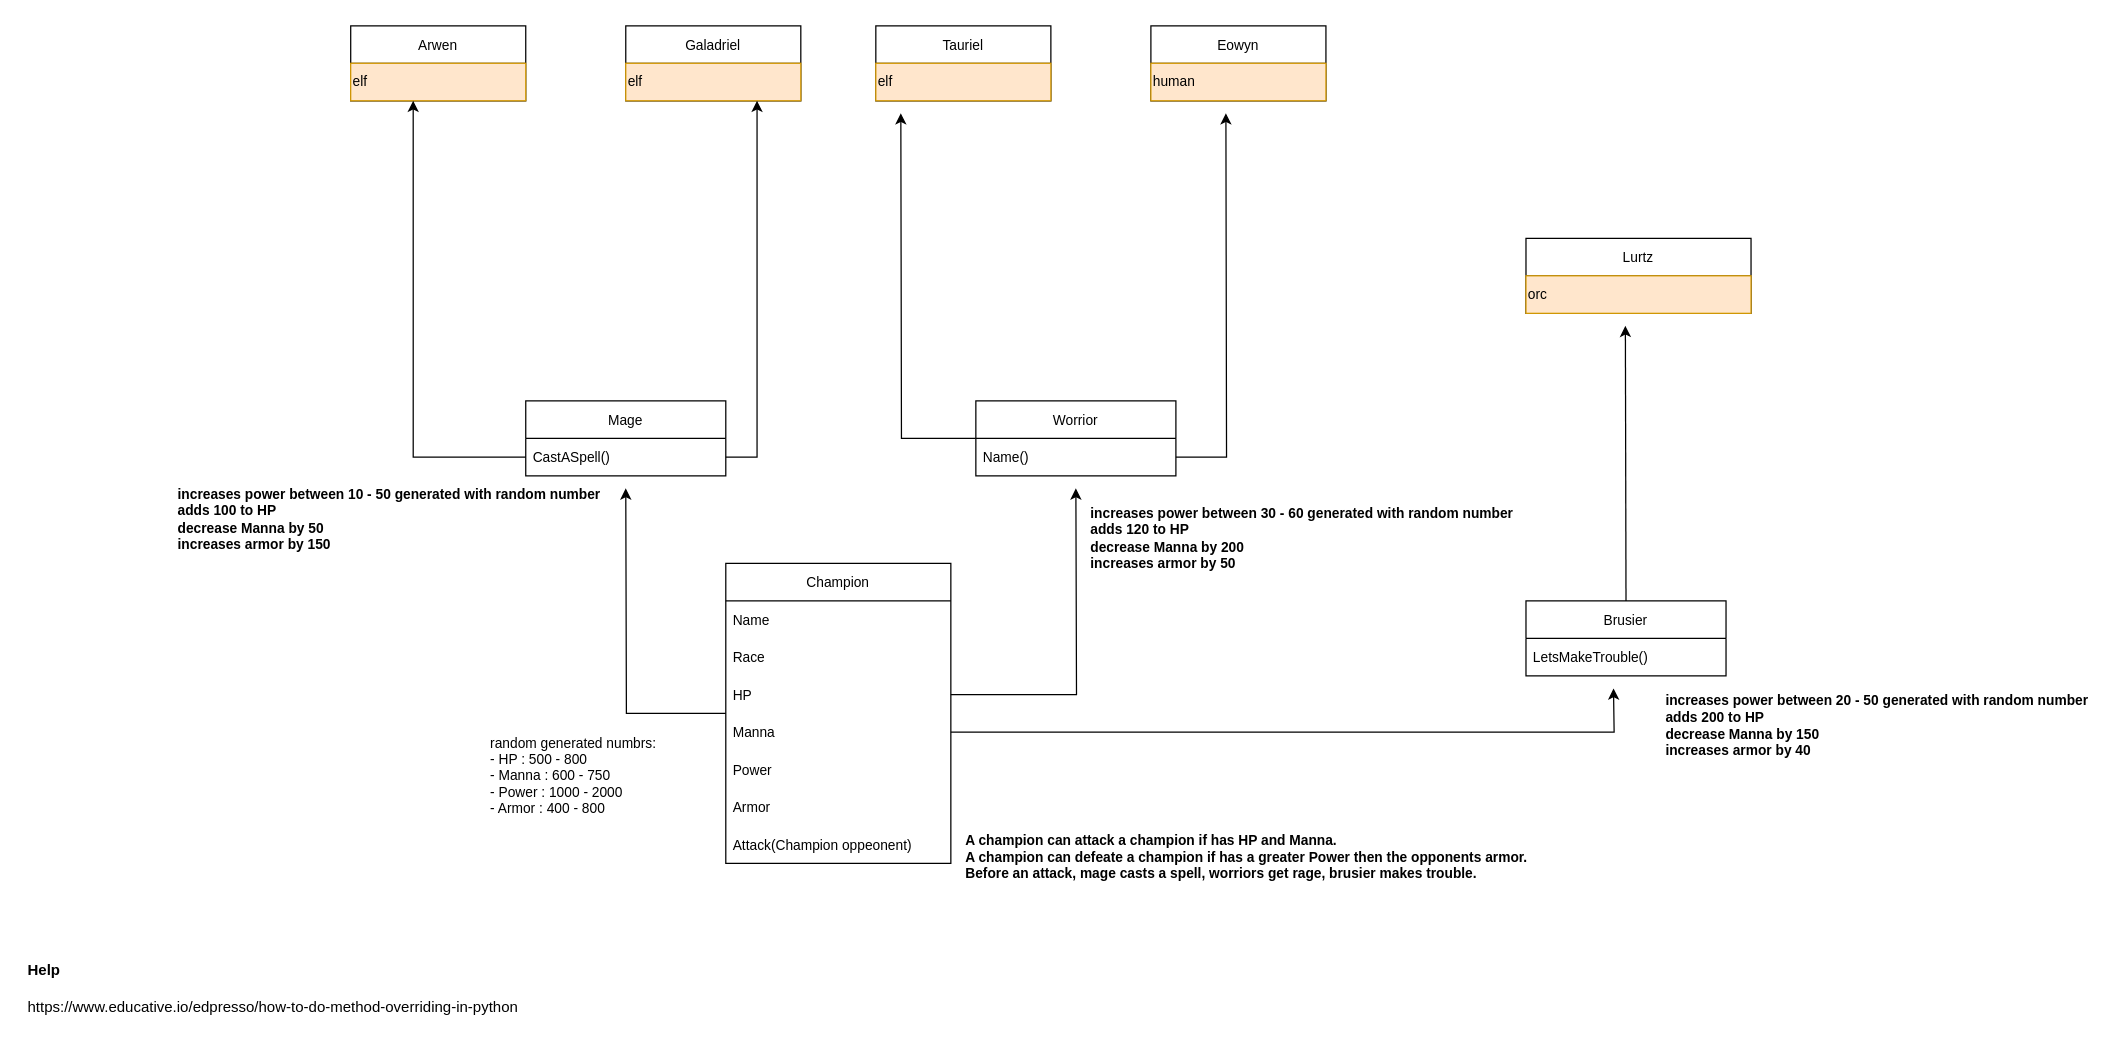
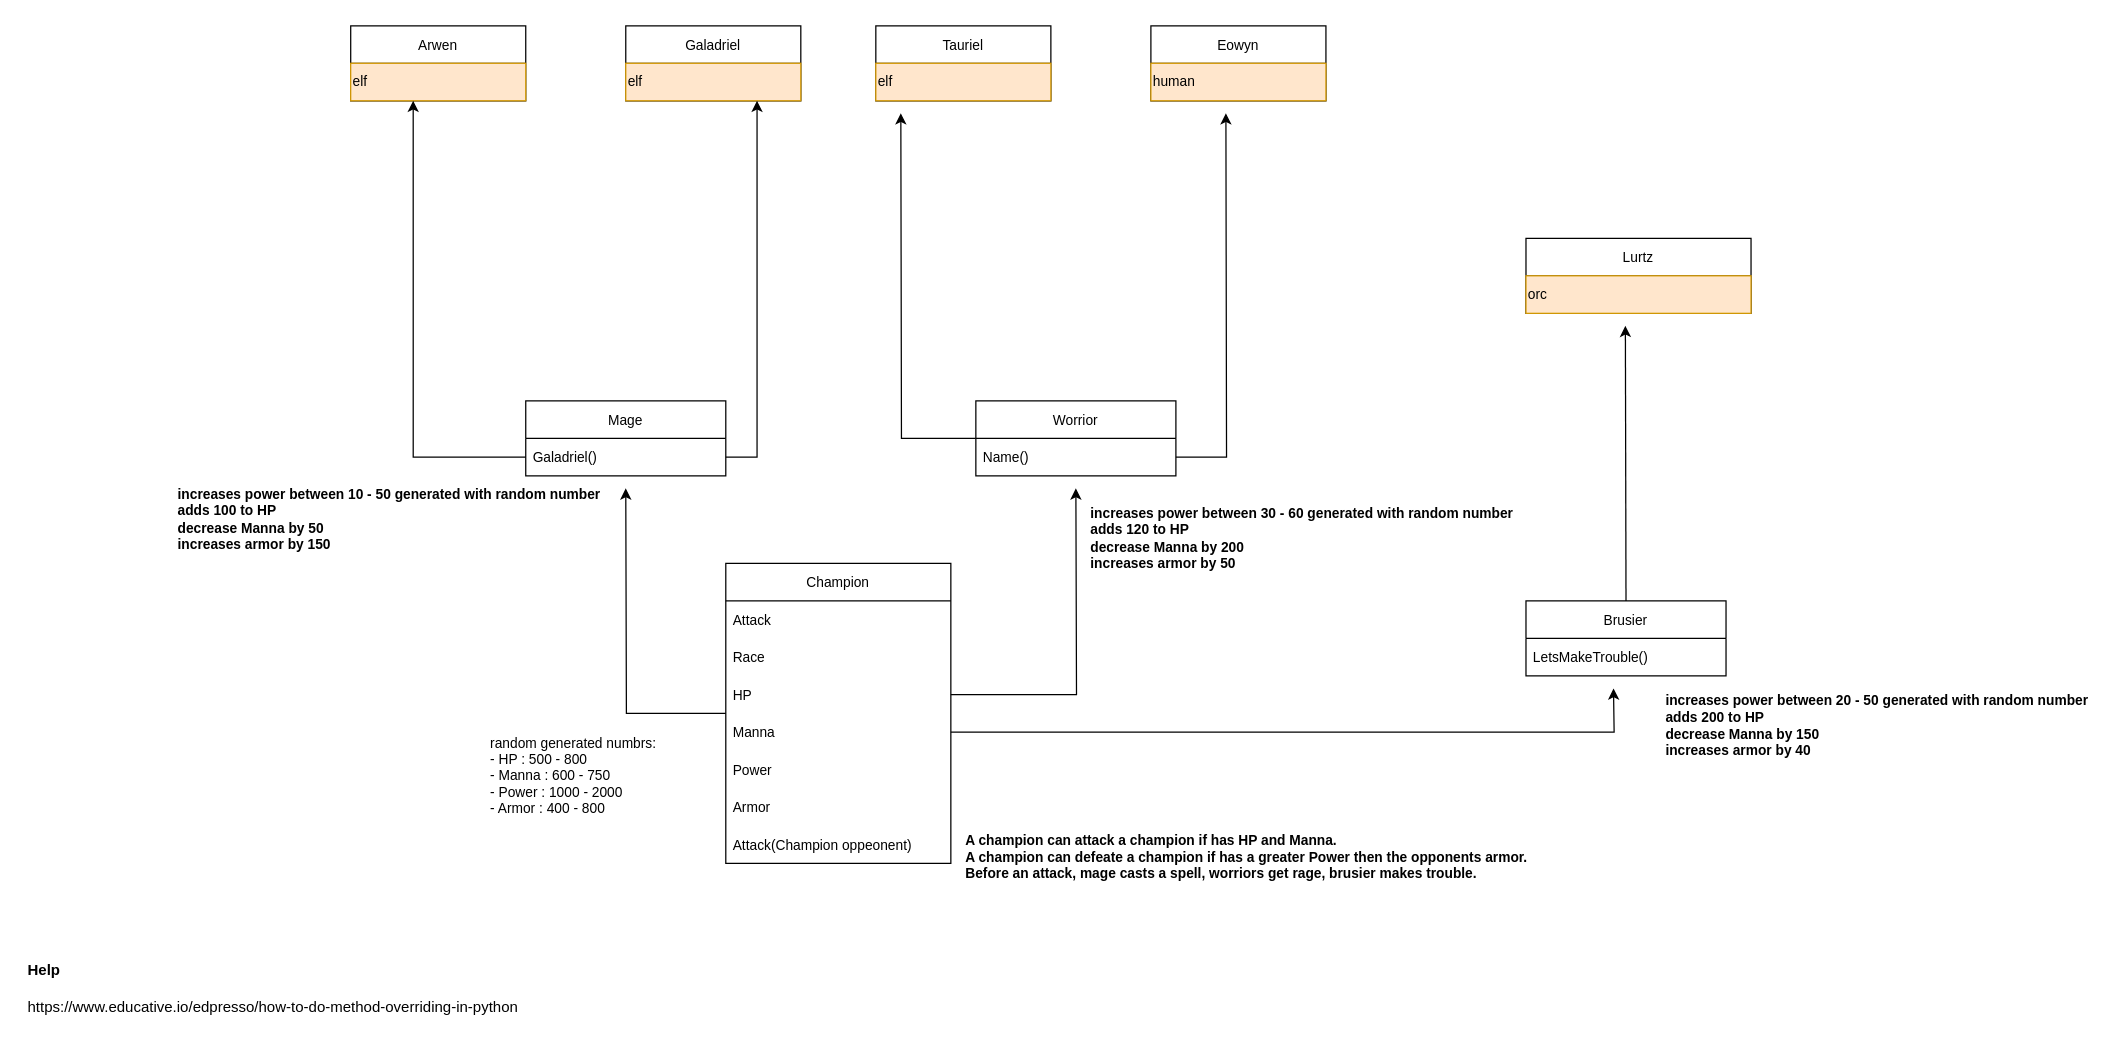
node "CastASpell()": label "CastASpell()" -> "Galadriel()"
node "Name": label "Name" -> "Attack"
